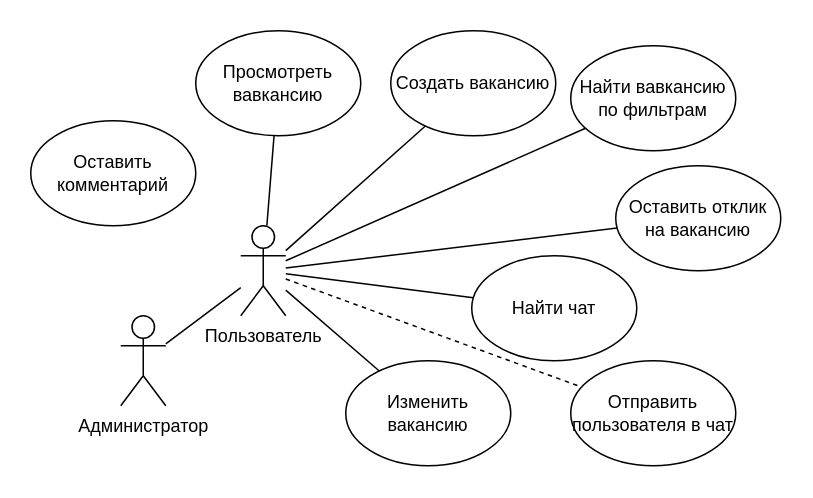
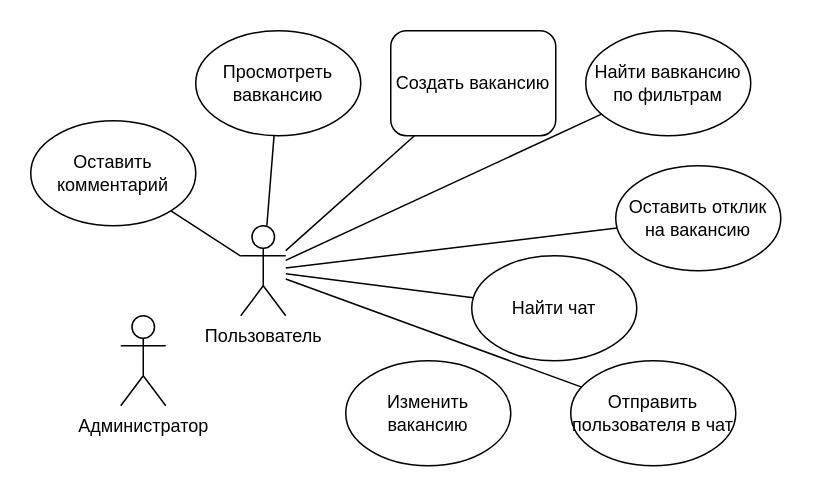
node "Создать вакансию": shape ellipse -> rounded rectangle
node "Найти вавкансию по фильтрам": moved (653, 98) -> (668, 83)
edge "Пользователь" -- "Администратор": now "Пользователь" -- "Оставить комментарий"
edge "Пользователь" -- "Изменить вакансию": removed
edge "Пользователь" -- "Отправить пользователя в чат": style dashed -> solid
